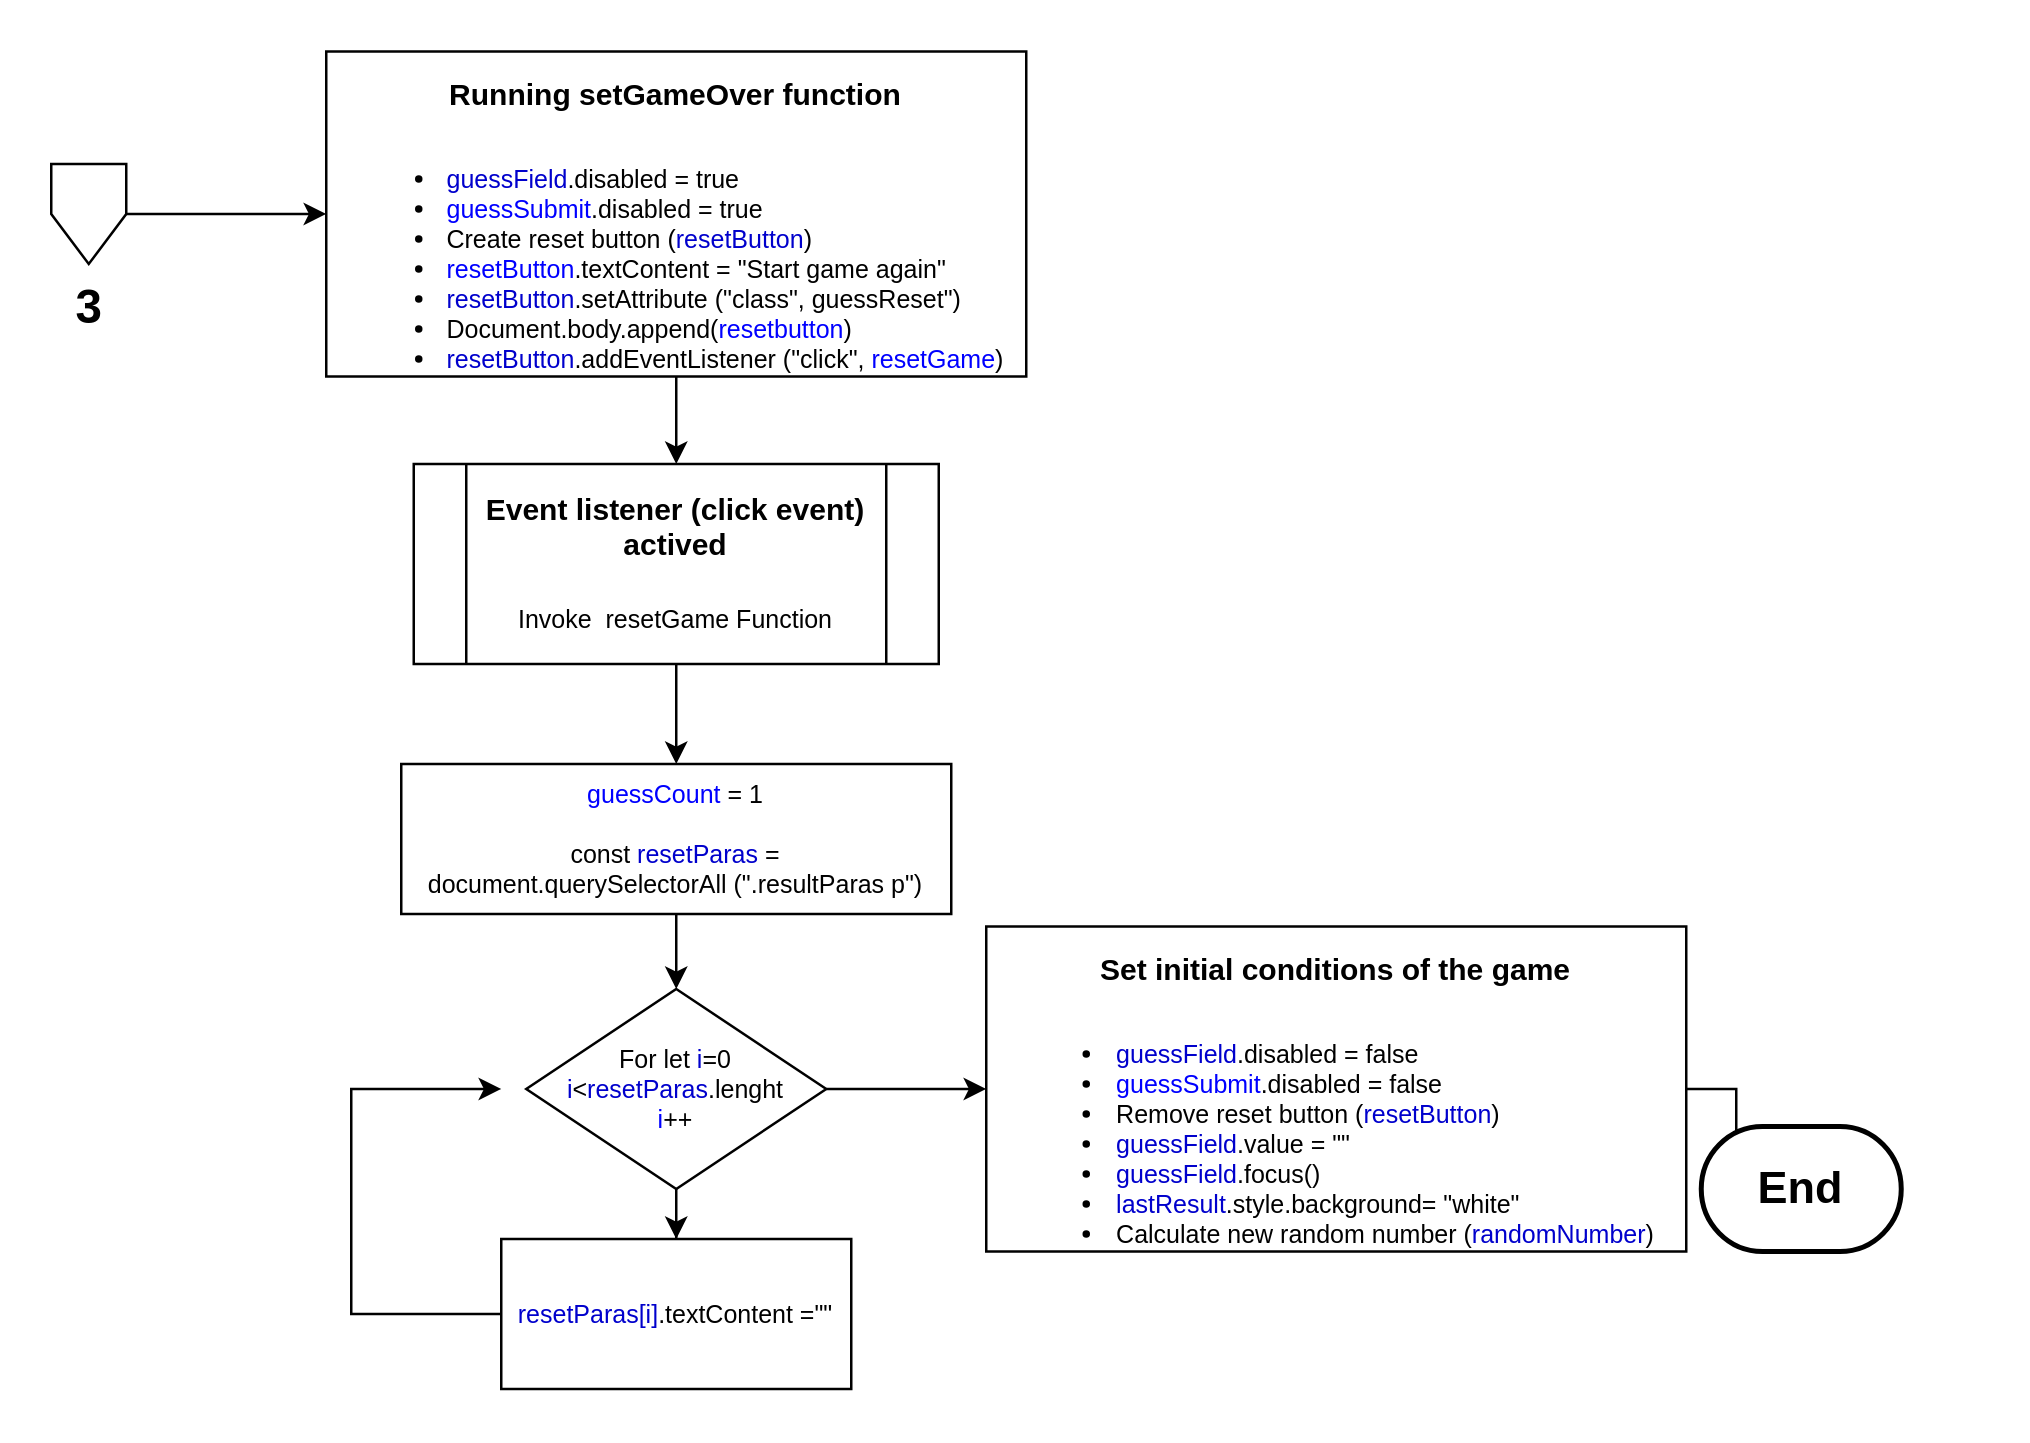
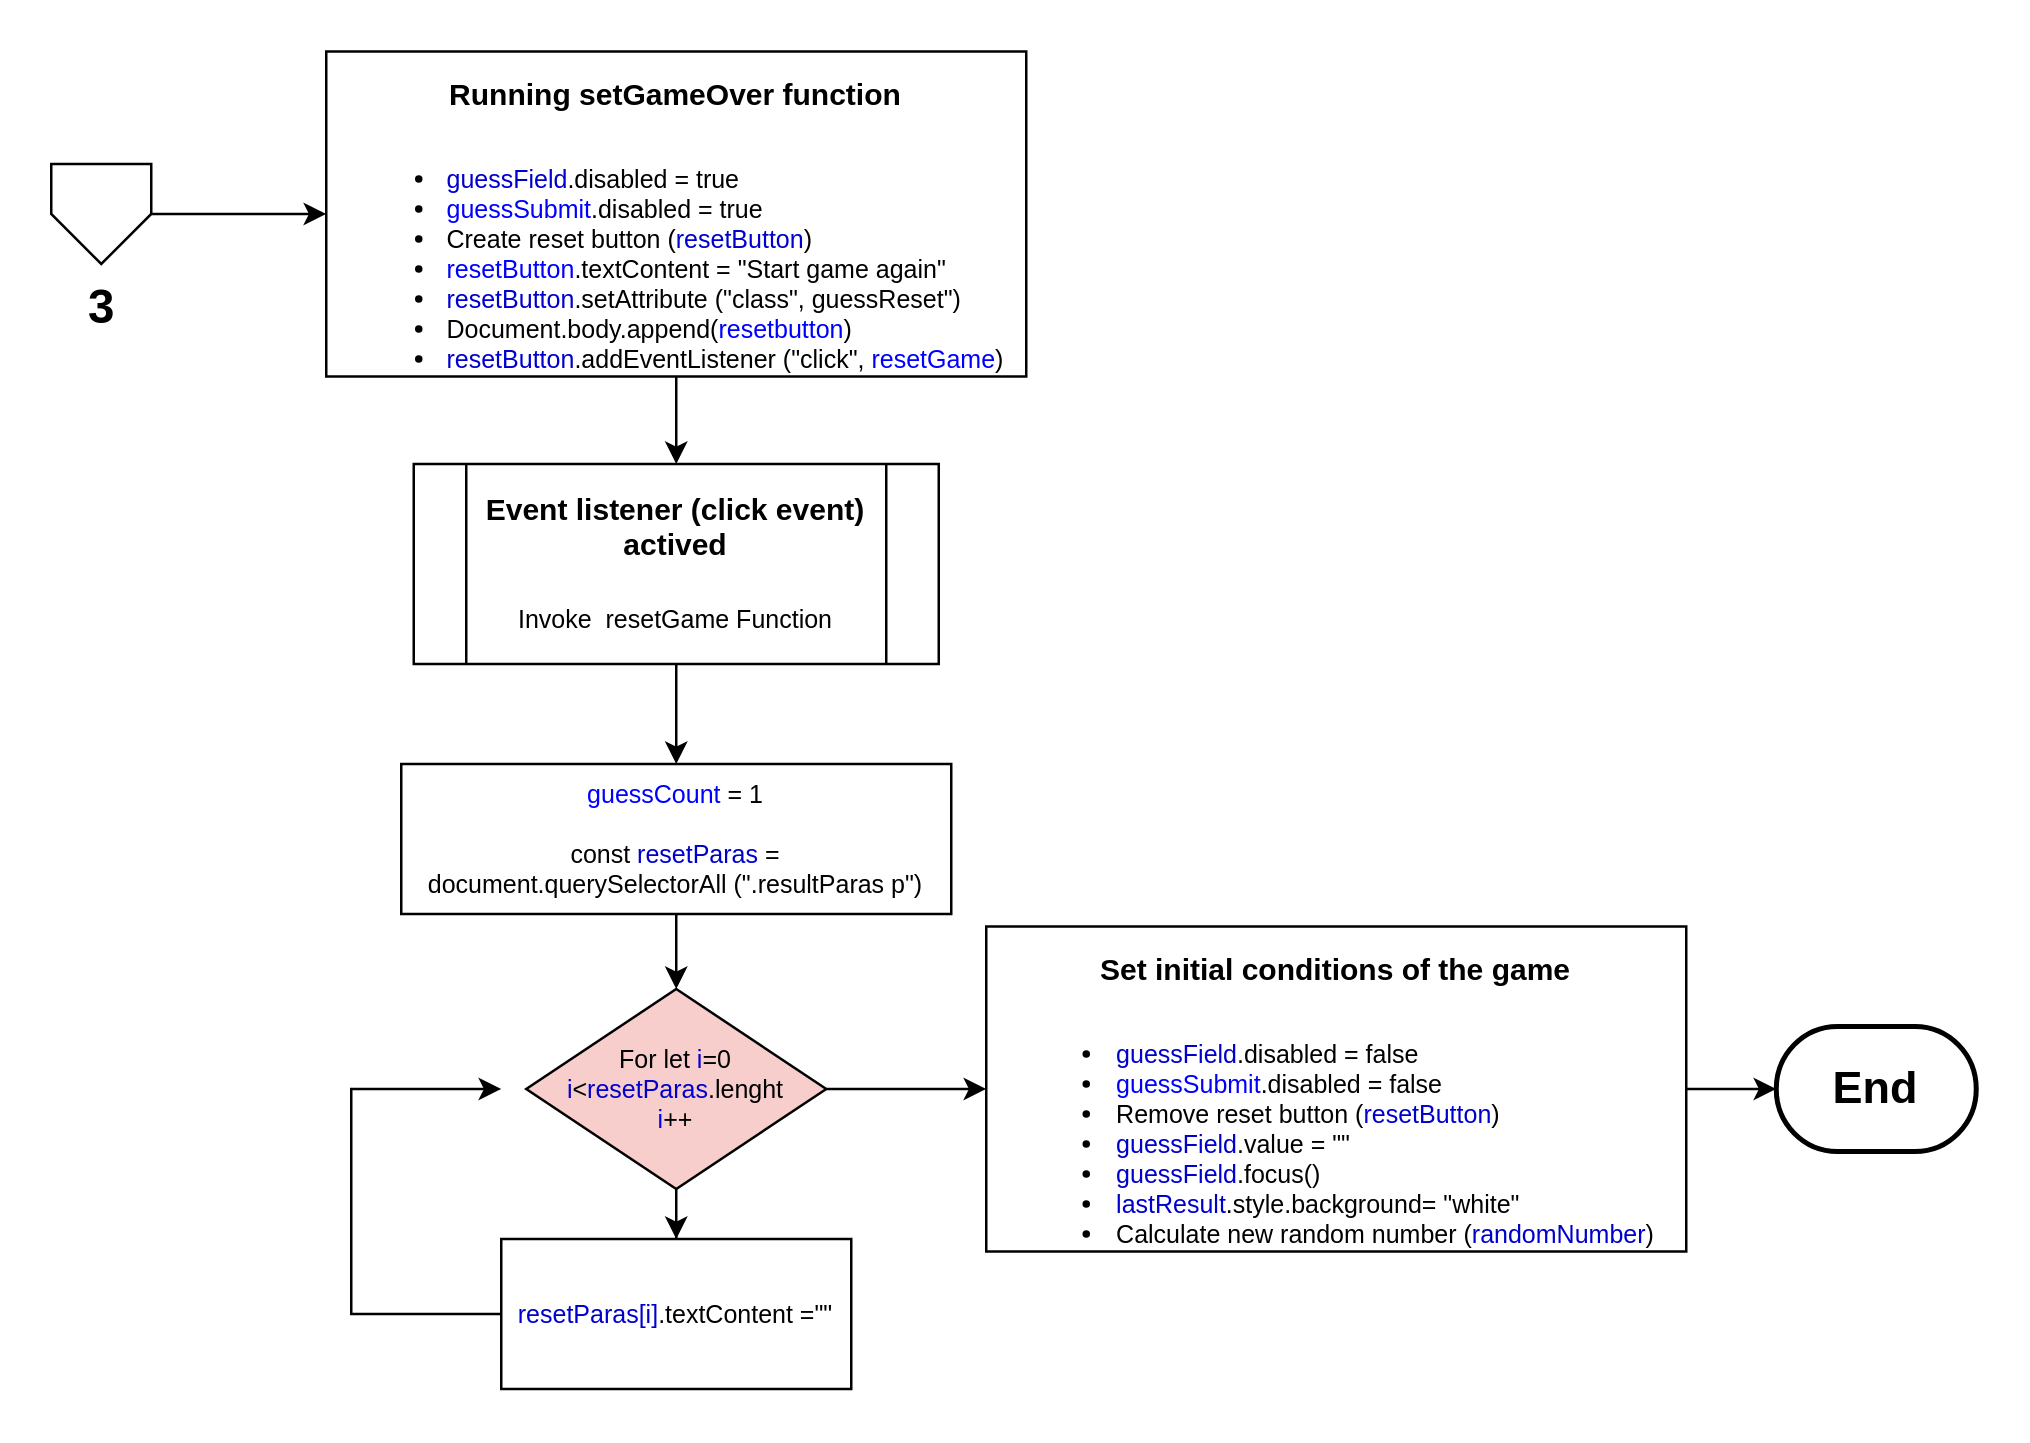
node "3": size 75x100 -> 100x100
node "For let i=0 i<resetParas.lenght i++": fillcolor #ffffff -> #f8cecc
node "End": moved (1801, 1189) -> (1876, 1089)
